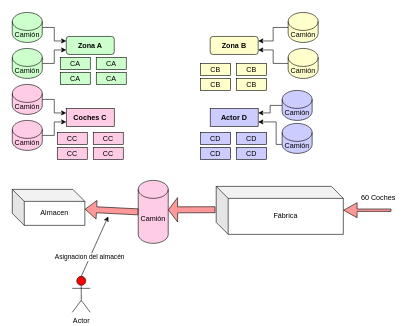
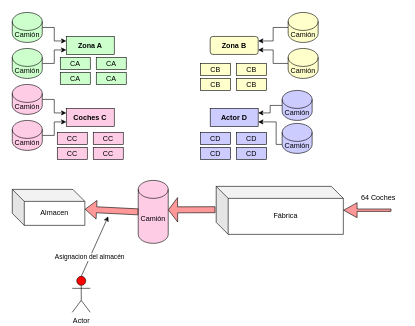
node "Zona A": shape rounded rectangle -> rectangle
node "60 Coches": label "60 Coches" -> "64 Coches"
